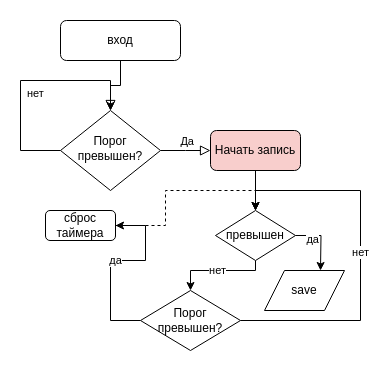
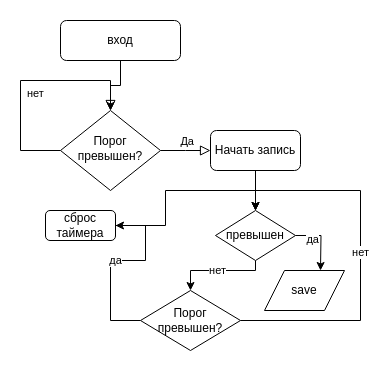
node "Начать запись": fillcolor #f8cecc -> #ffffff
edge "сброс таймера" -> "превышен": style dashed -> solid
